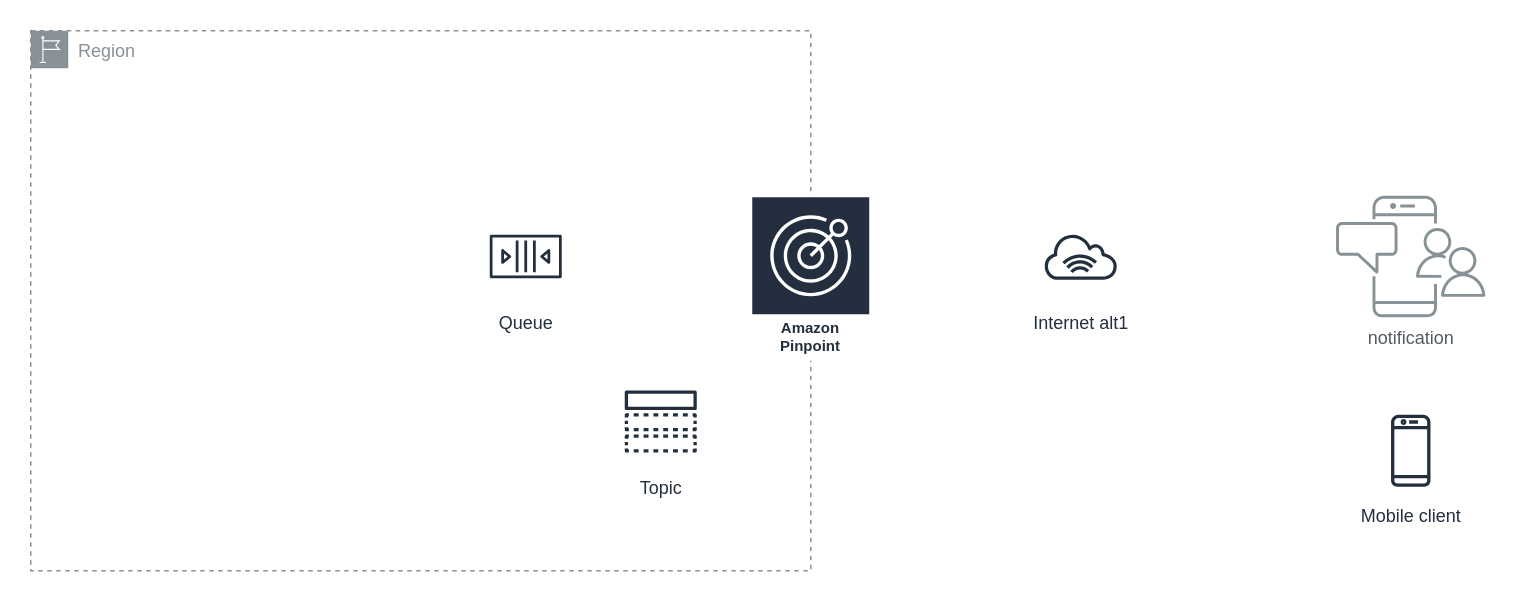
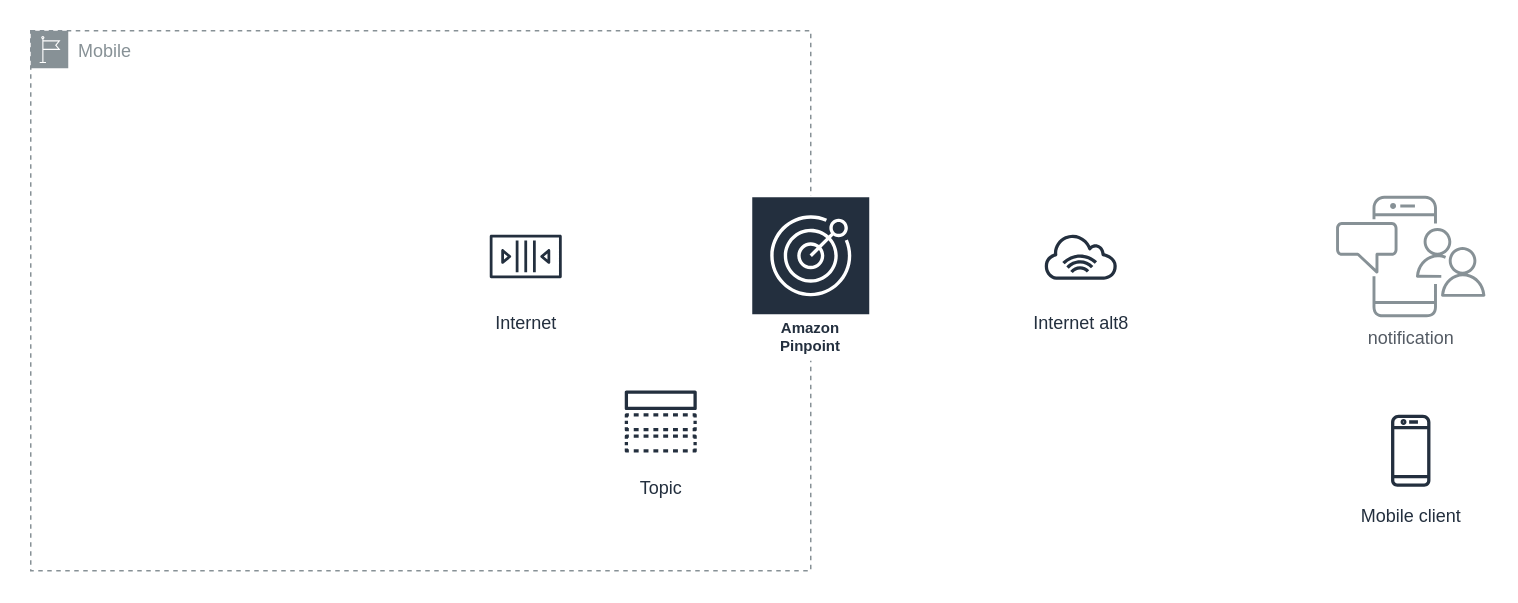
node "Region": label "Region" -> "Mobile"
node "Queue": label "Queue" -> "Internet"
node "Internet alt1": label "Internet alt1" -> "Internet alt8"
